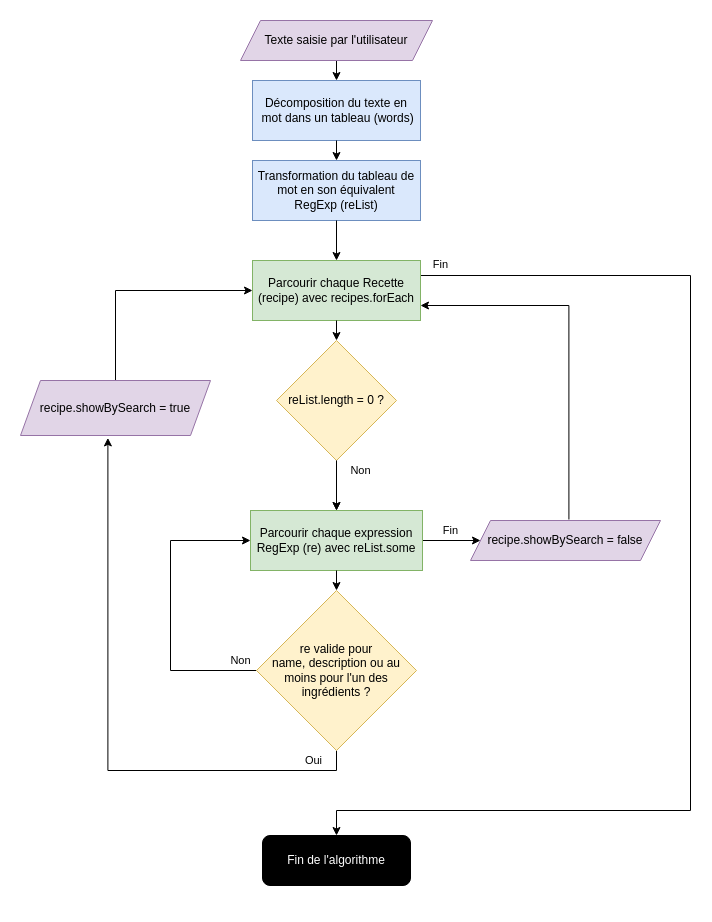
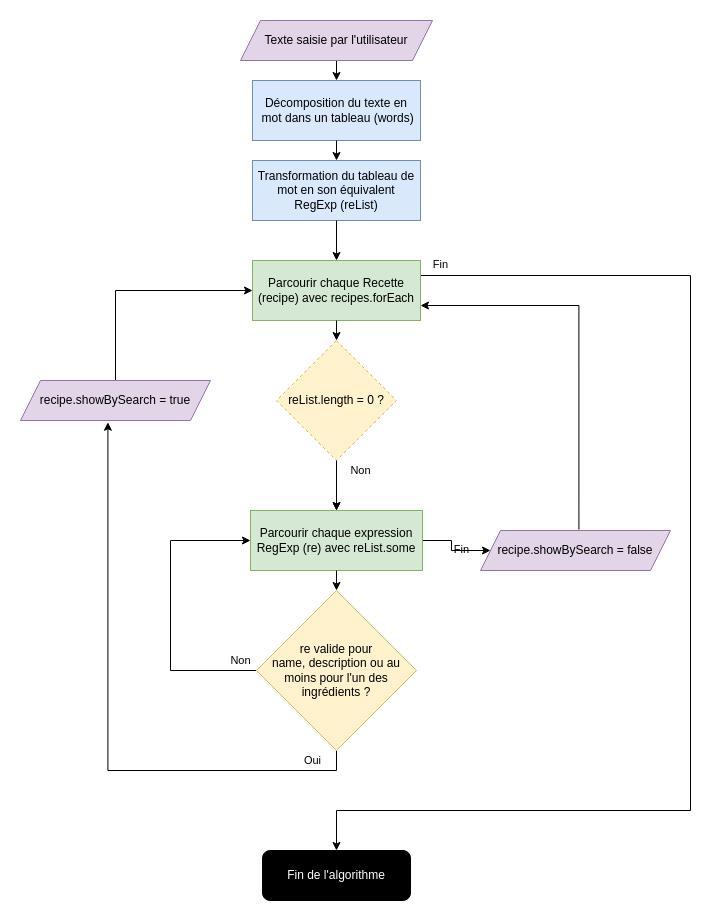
node "reList.length = 0 ?": style solid -> dashed
node "recipe.showBySearch = true": size 190x55 -> 190x40
node "recipe.showBySearch = false": moved (566, 541) -> (576, 551)
node "Fin de l'algorithme": moved (337, 861) -> (337, 876)
